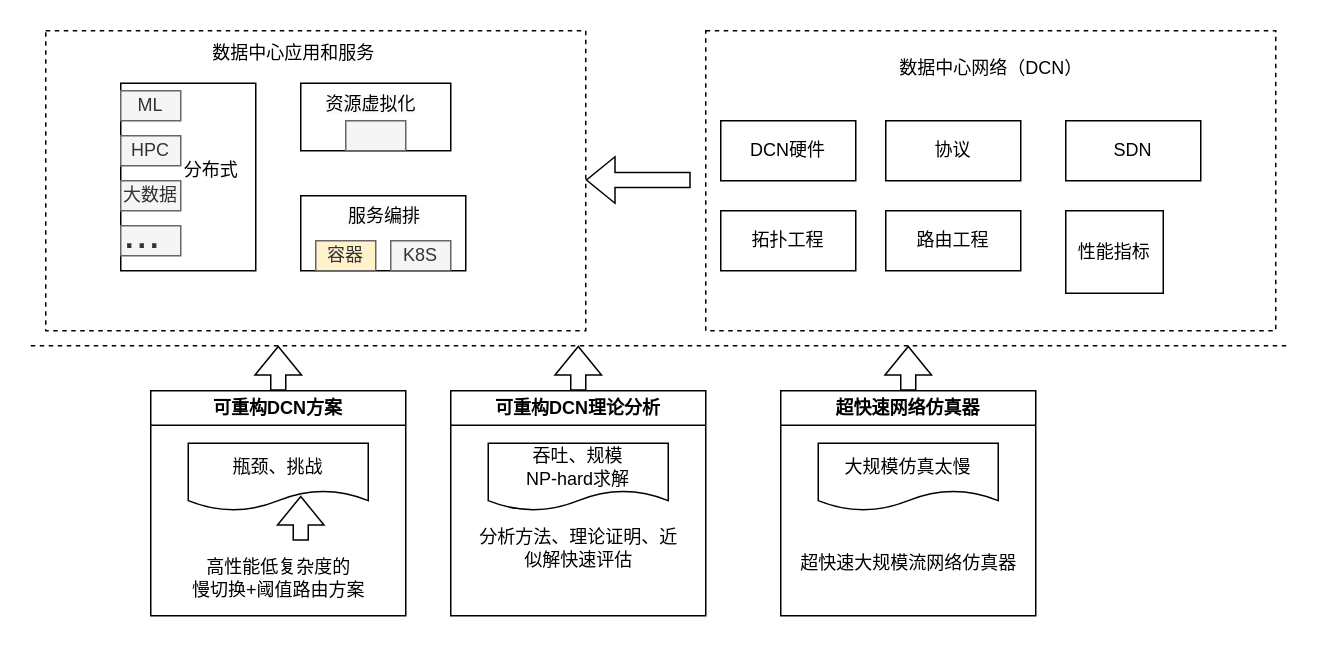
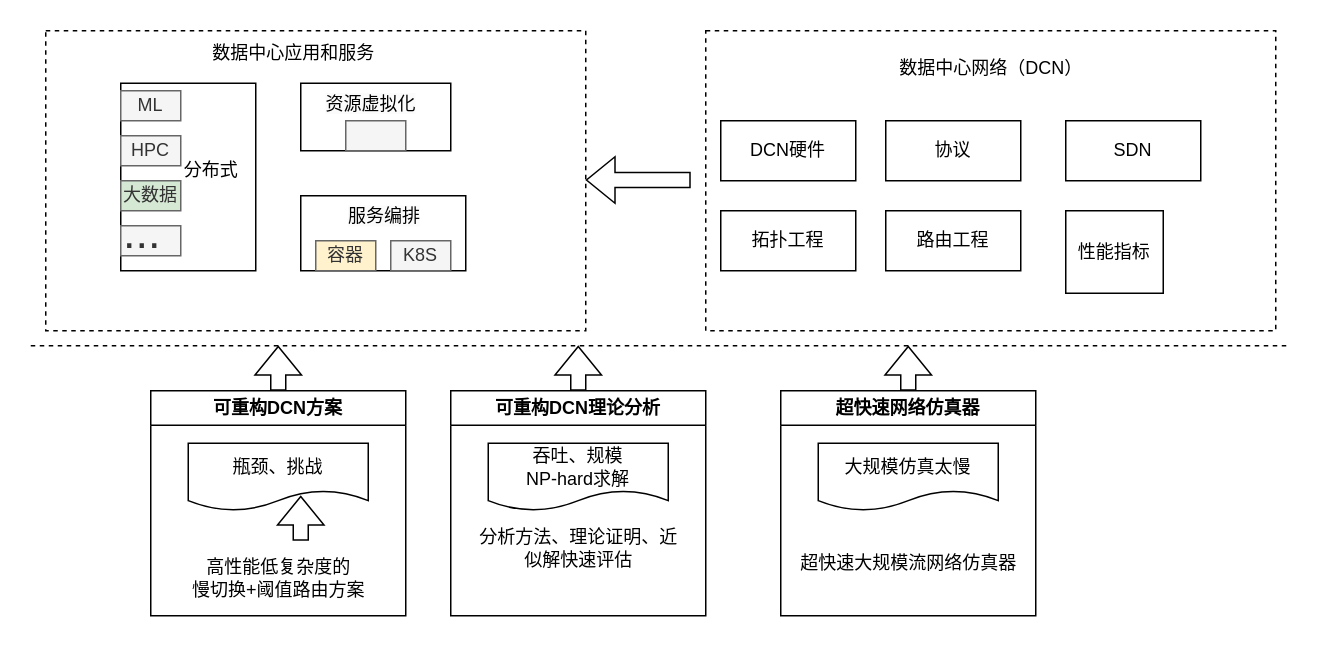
node "大数据": fillcolor #f5f5f5 -> #d5e8d4
